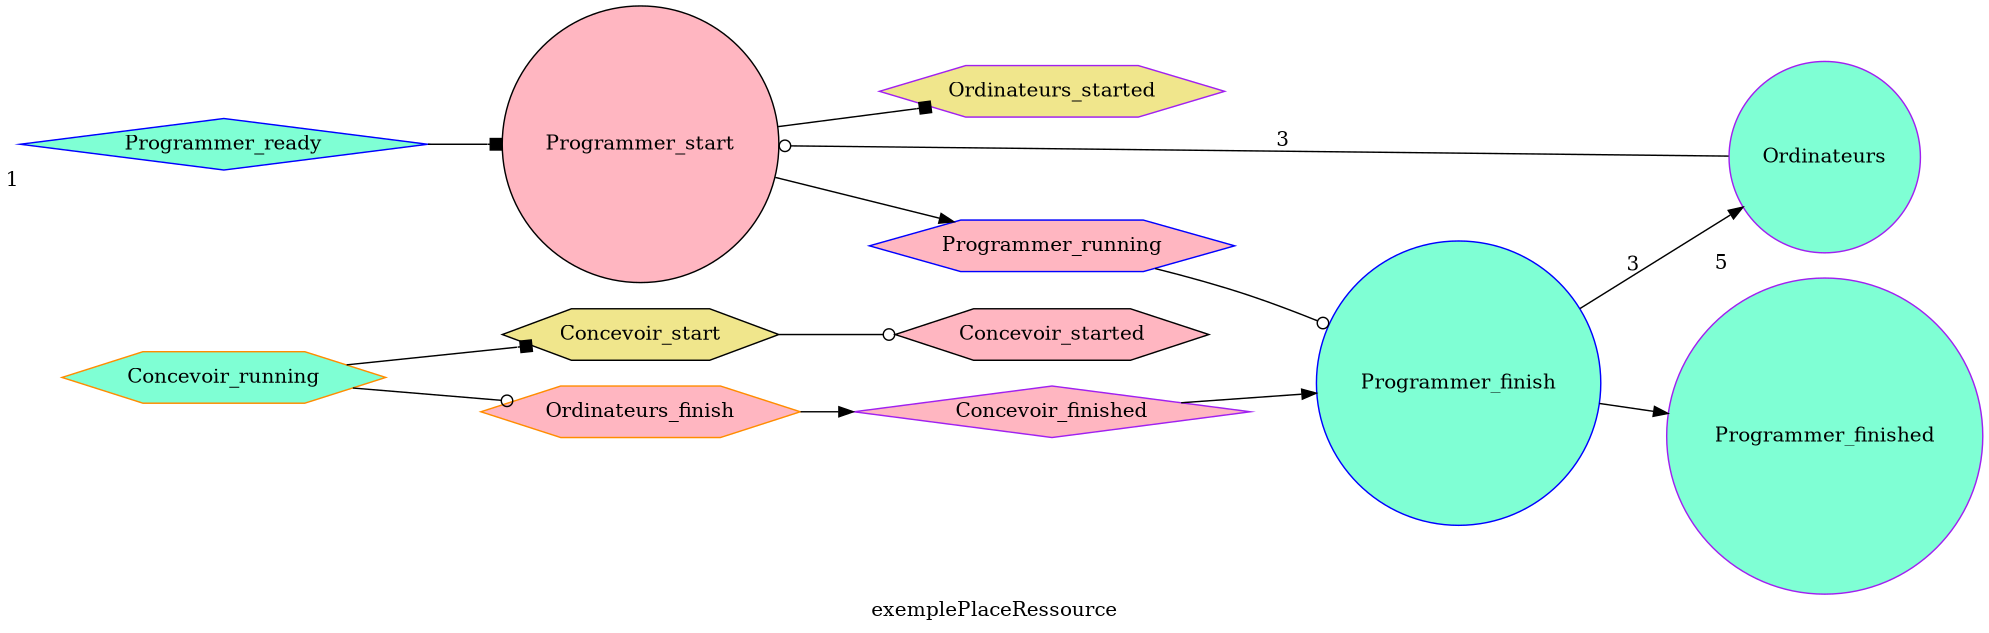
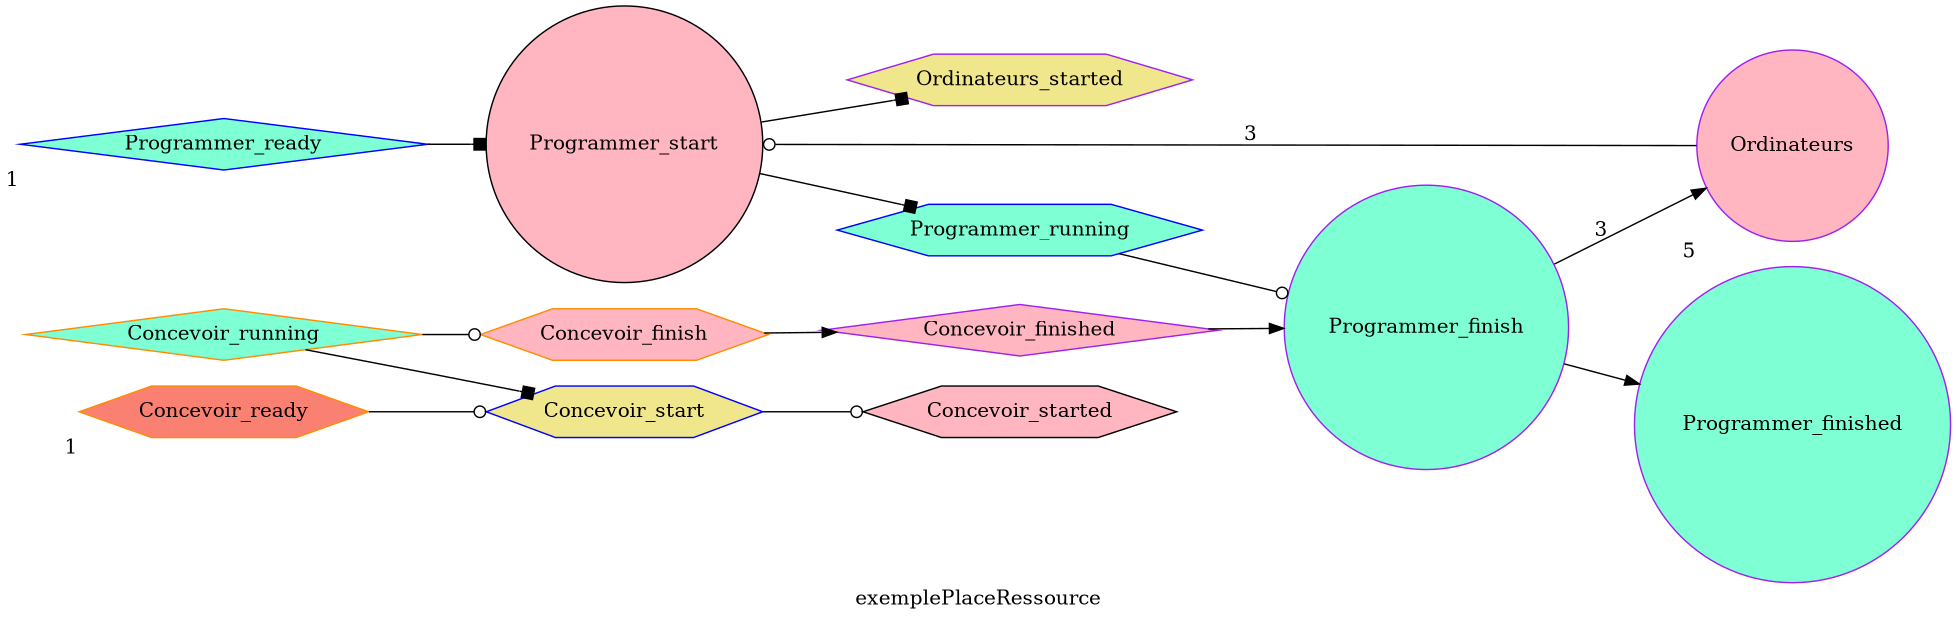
node "Ordinateurs 5": fillcolor aquamarine -> lightpink
edge "Programmer_start" -> "Programmer_running": arrowhead normal -> box
node "Programmer_running": fillcolor lightpink -> aquamarine
node "Concevoir_start": color black -> blue
node "Concevoir_running": shape hexagon -> diamond
node "Programmer_finish": color blue -> purple
node "Concevoir_ready 1": added
node "Ordinateurs_finish": label "Ordinateurs_finish" -> "Concevoir_finish"
